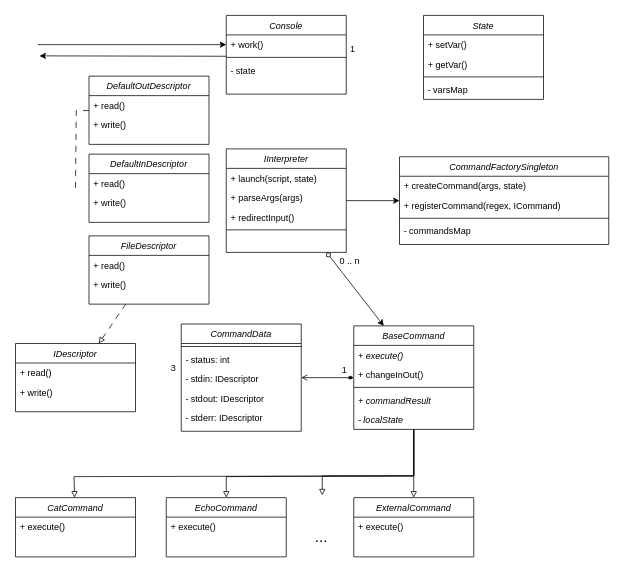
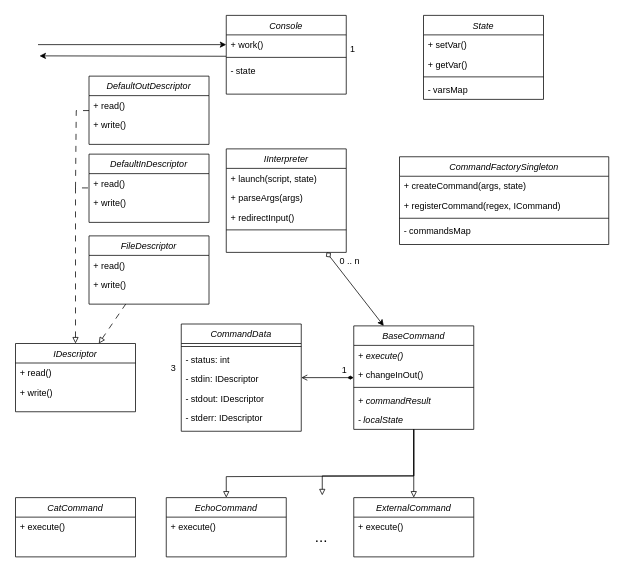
edge "IInterpreter" -> "CommandFactorySingleton": removed
edge "DefaultInDescriptor" -> "IDescriptor": added
edge "BaseCommand" -> "CatCommand": removed
